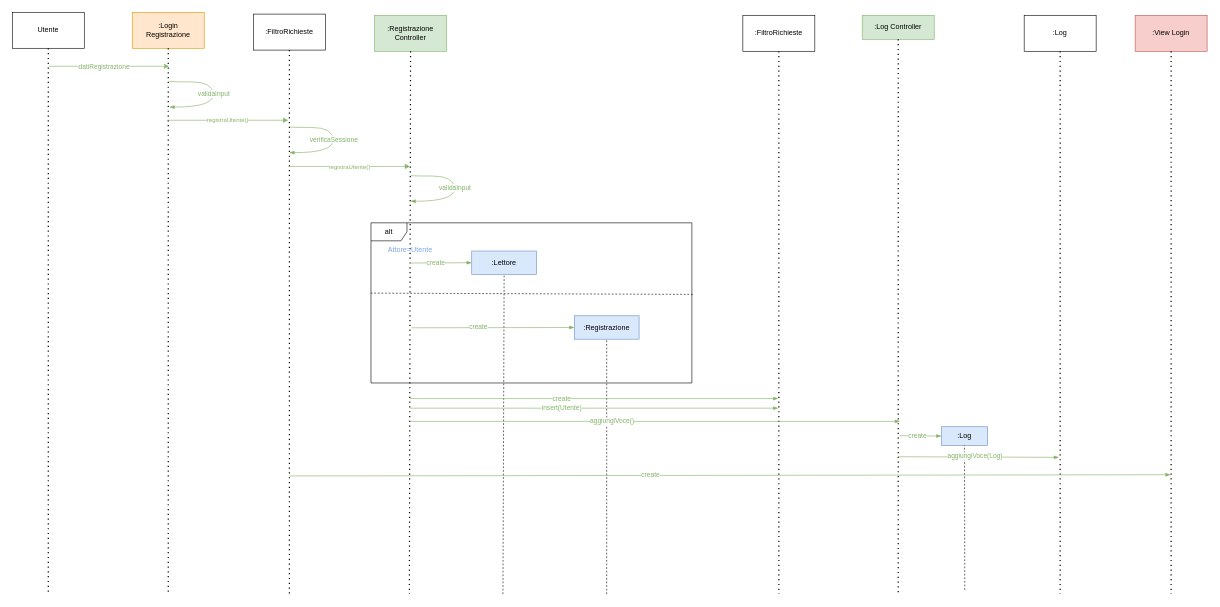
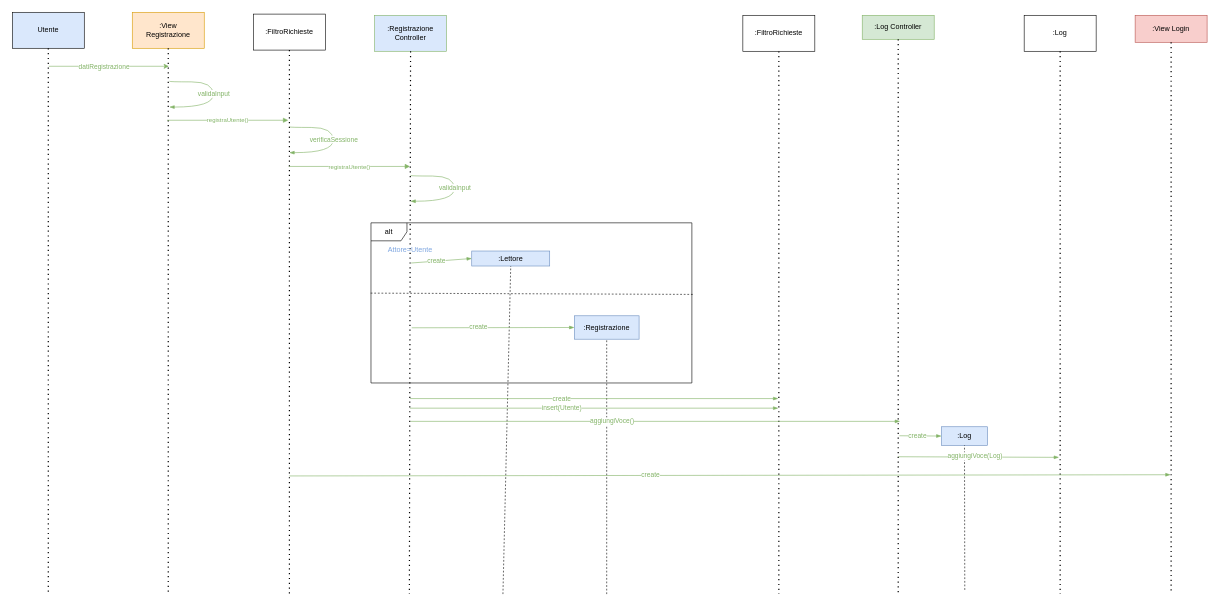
node "Utente": fillcolor #ffffff -> #dae8fc
node ":Login Registrazione": label ":Login Registrazione" -> ":View Registrazione"
node ":Registrazione Controller": fillcolor #d5e8d4 -> #dae8fc
node ":View Login": size 72x36 -> 72x27
node ":Lettore": size 65x23 -> 78x15
